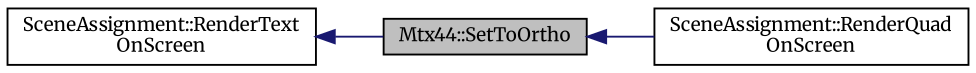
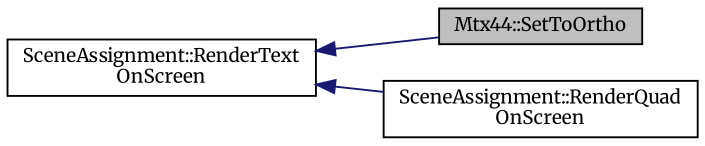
edge "SceneAssignment::RenderQuad OnScreen" -> "Mtx44::SetToOrtho": now "SceneAssignment::RenderQuad OnScreen" -> "SceneAssignment::RenderText OnScreen"
